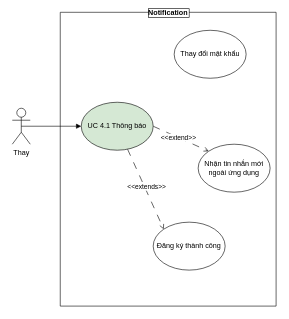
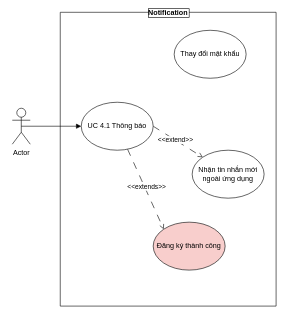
node "UC 4.1 Thông báo": fillcolor #d5e8d4 -> #ffffff
node "Thay": label "Thay" -> "Actor"
node "Nhận tin nhắn mới ngoài ứng dụng": moved (234, 168) -> (228, 174)
node "Đăng ký thành công": fillcolor #ffffff -> #f8cecc
